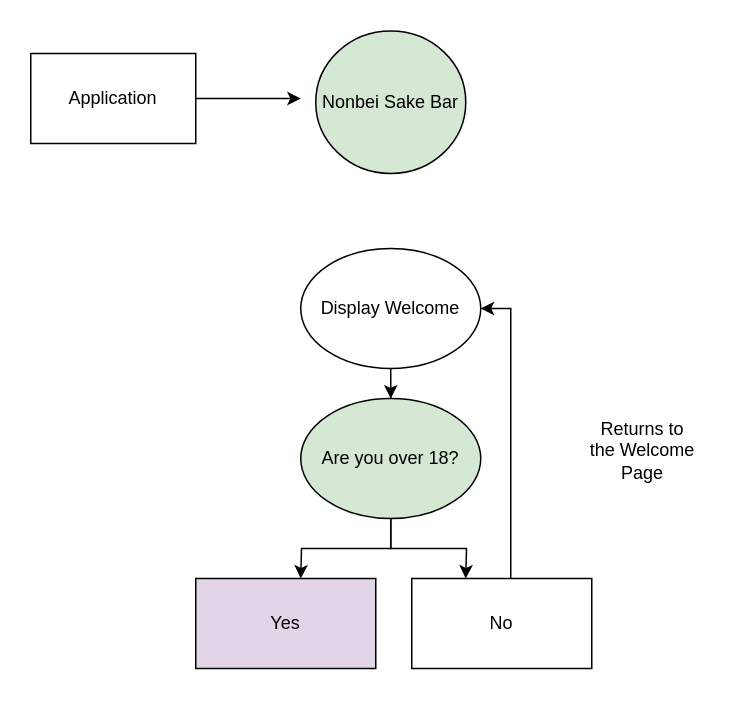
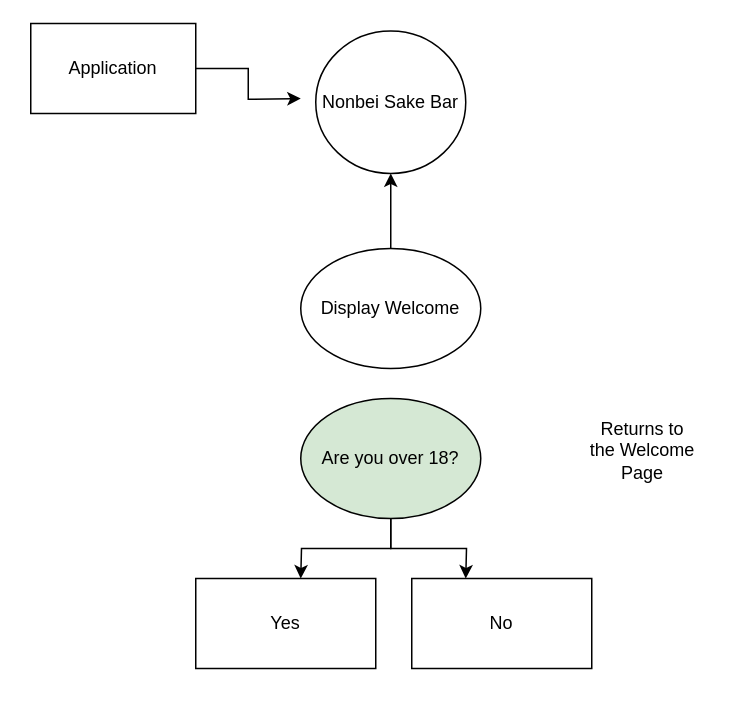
node "Application": moved (113, 98) -> (113, 68)
node "Nonbei Sake Bar": fillcolor #d5e8d4 -> #ffffff
edge "Display Welcome" -> "Are you over 18?": now "Display Welcome" -> "Nonbei Sake Bar"
edge "No" -> "Display Welcome": removed
node "Yes": fillcolor #e1d5e7 -> #ffffff
